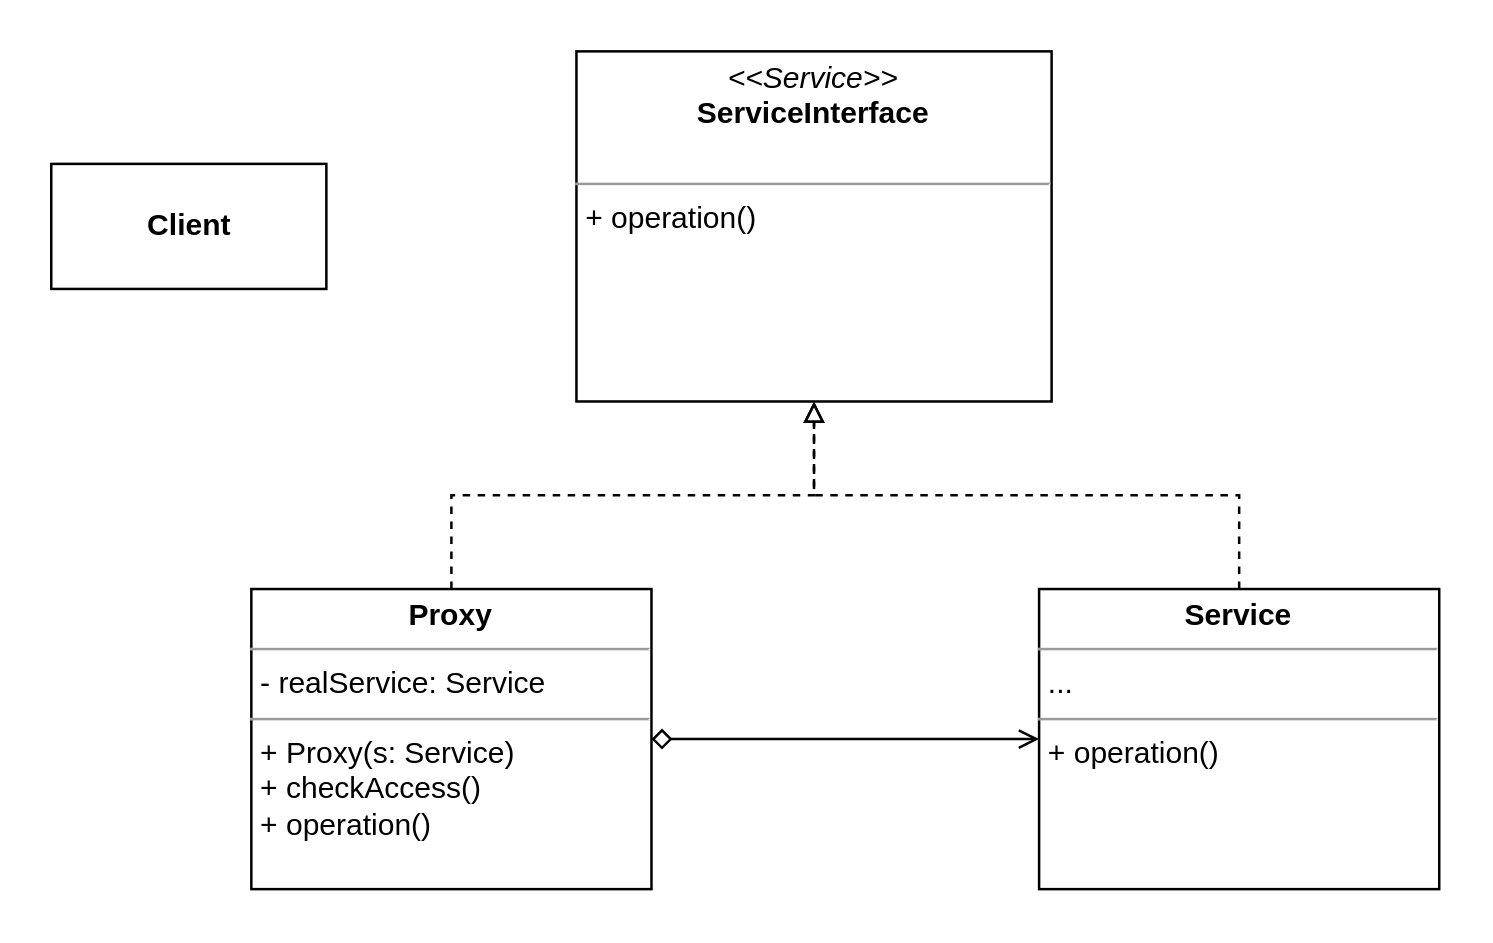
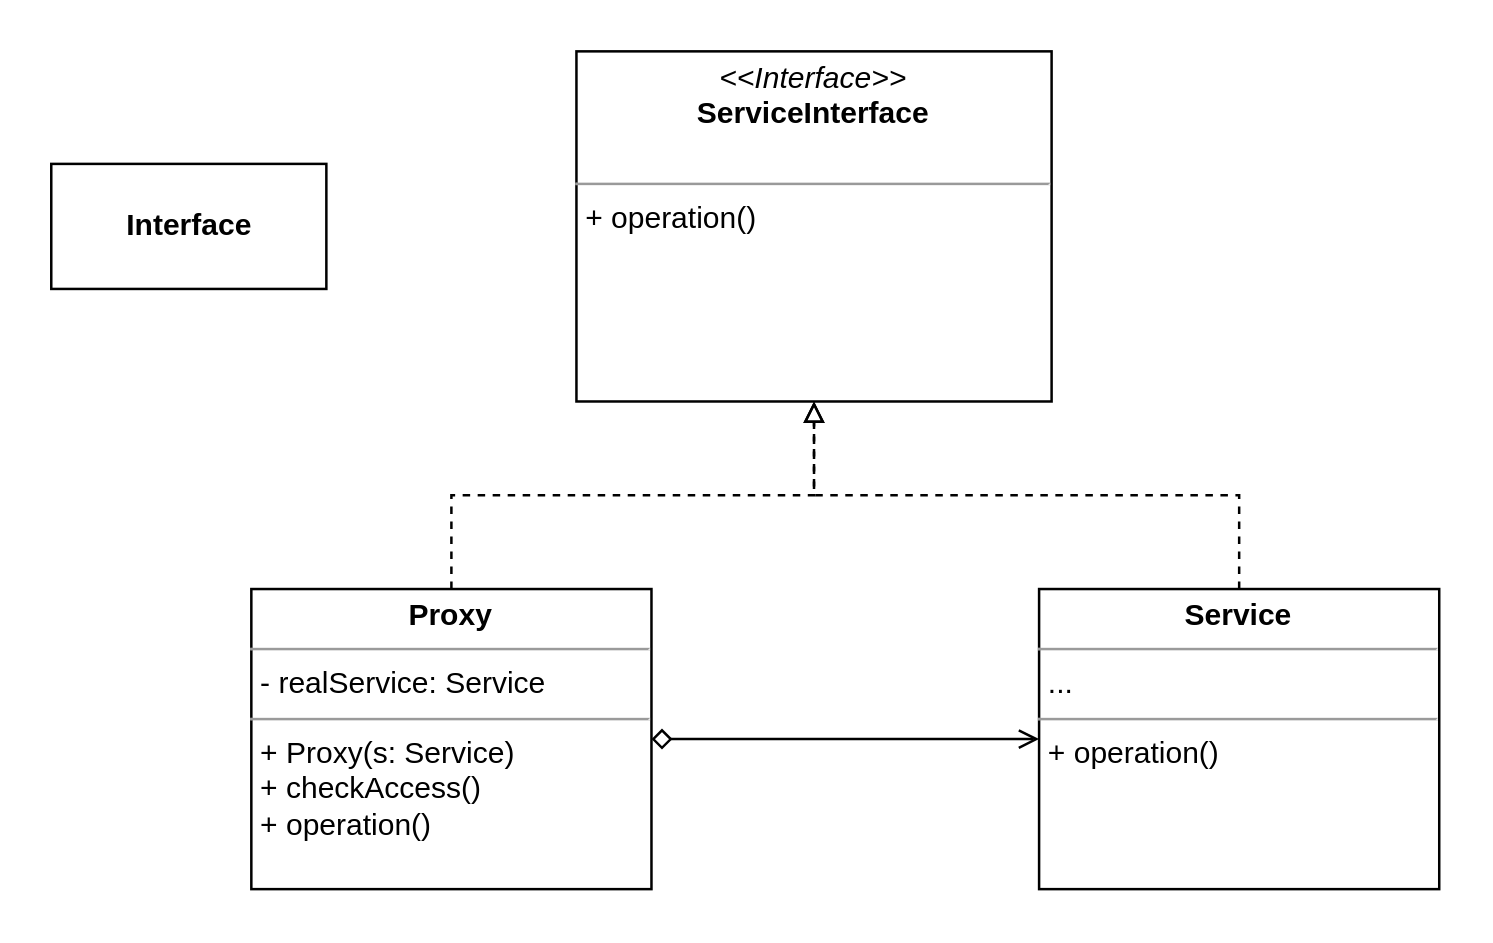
node "<<Service>> ServiceInterface + operation()": label "<<Service>> ServiceInterface + operation()" -> "<<Interface>> ServiceInterface + operation()"
node "Client": label "Client" -> "Interface"
